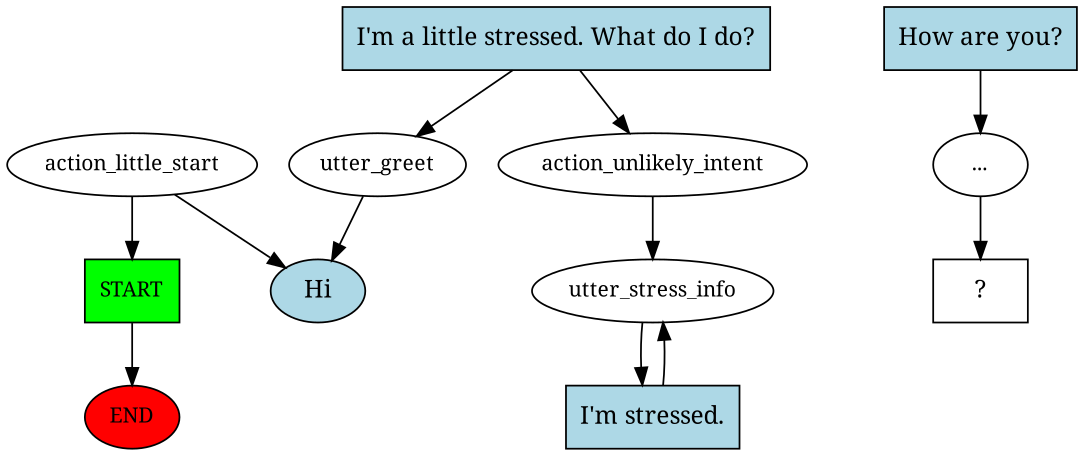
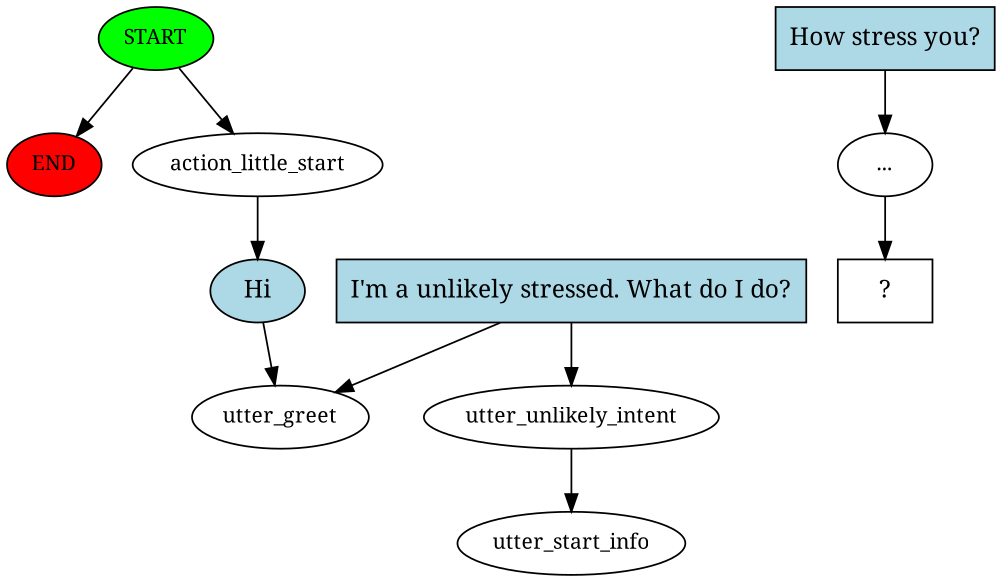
node "I'm a little stressed. What do I do?": label "I'm a little stressed. What do I do?" -> "I'm a unlikely stressed. What do I do?"
node "How are you?": label "How are you?" -> "How stress you?"
node "action_unlikely_intent": label "action_unlikely_intent" -> "utter_unlikely_intent"
edge "action_little_start" -> "START": reversed
edge "utter_greet" -> "Hi": reversed
node "START": shape box -> ellipse
node "utter_stress_info": label "utter_stress_info" -> "utter_start_info"
node "I'm stressed.": removed
